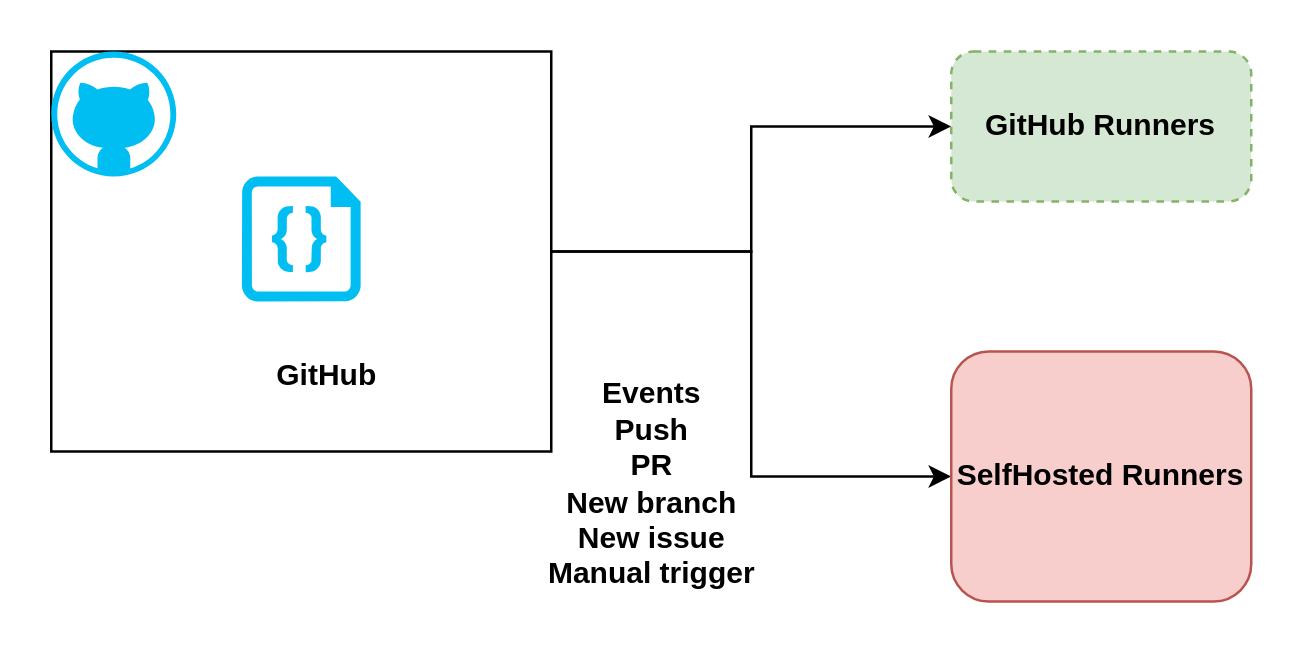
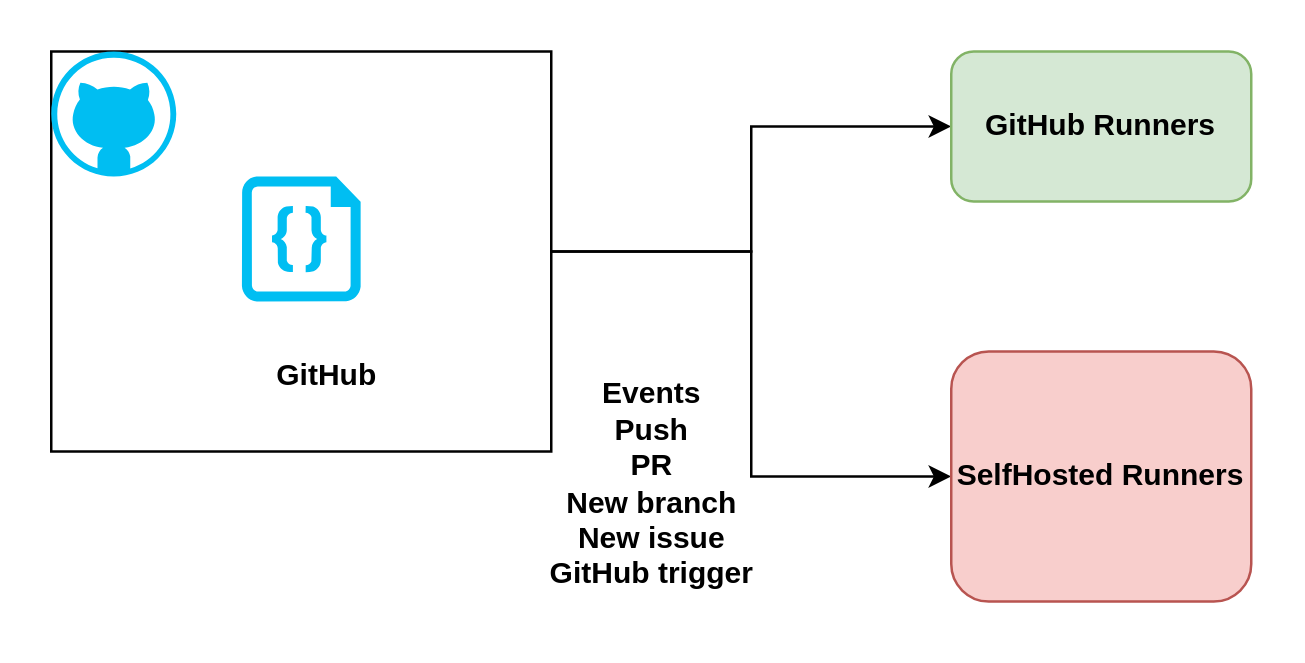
node "GitHub Runners": style dashed -> solid
node "Events Push PR New branch New issue Manual trigger": label "Events Push PR New branch New issue Manual trigger" -> "Events Push PR New branch New issue GitHub trigger"
